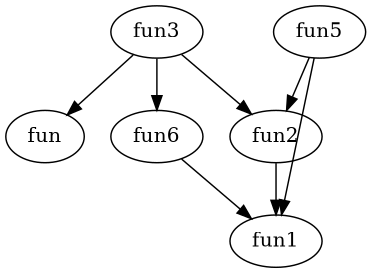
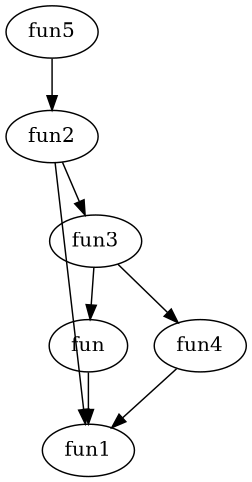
edge "fun3" -> "fun2": reversed
edge "fun5" -> "fun1": now "fun" -> "fun1"
node "fun6": label "fun6" -> "fun4"
